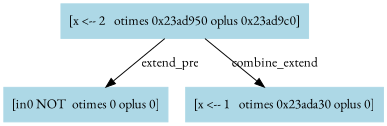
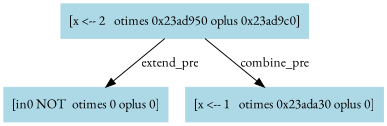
edge "[x <-- 2   otimes 0x23ad950 oplus 0x23ad9c0]" -> "[x <-- 1   otimes 0x23ada30 oplus 0]": label "combine_extend" -> "combine_pre"
